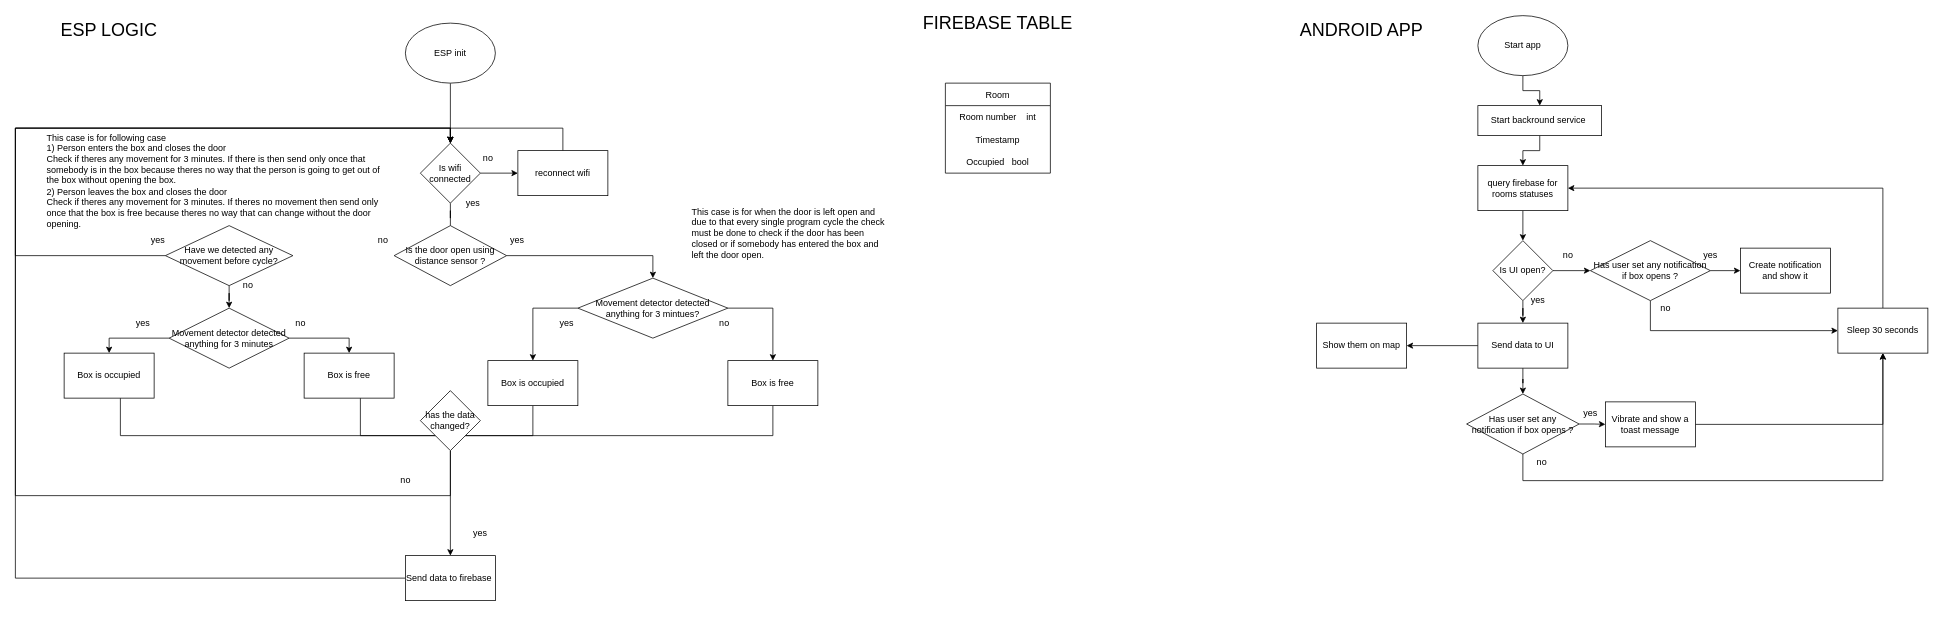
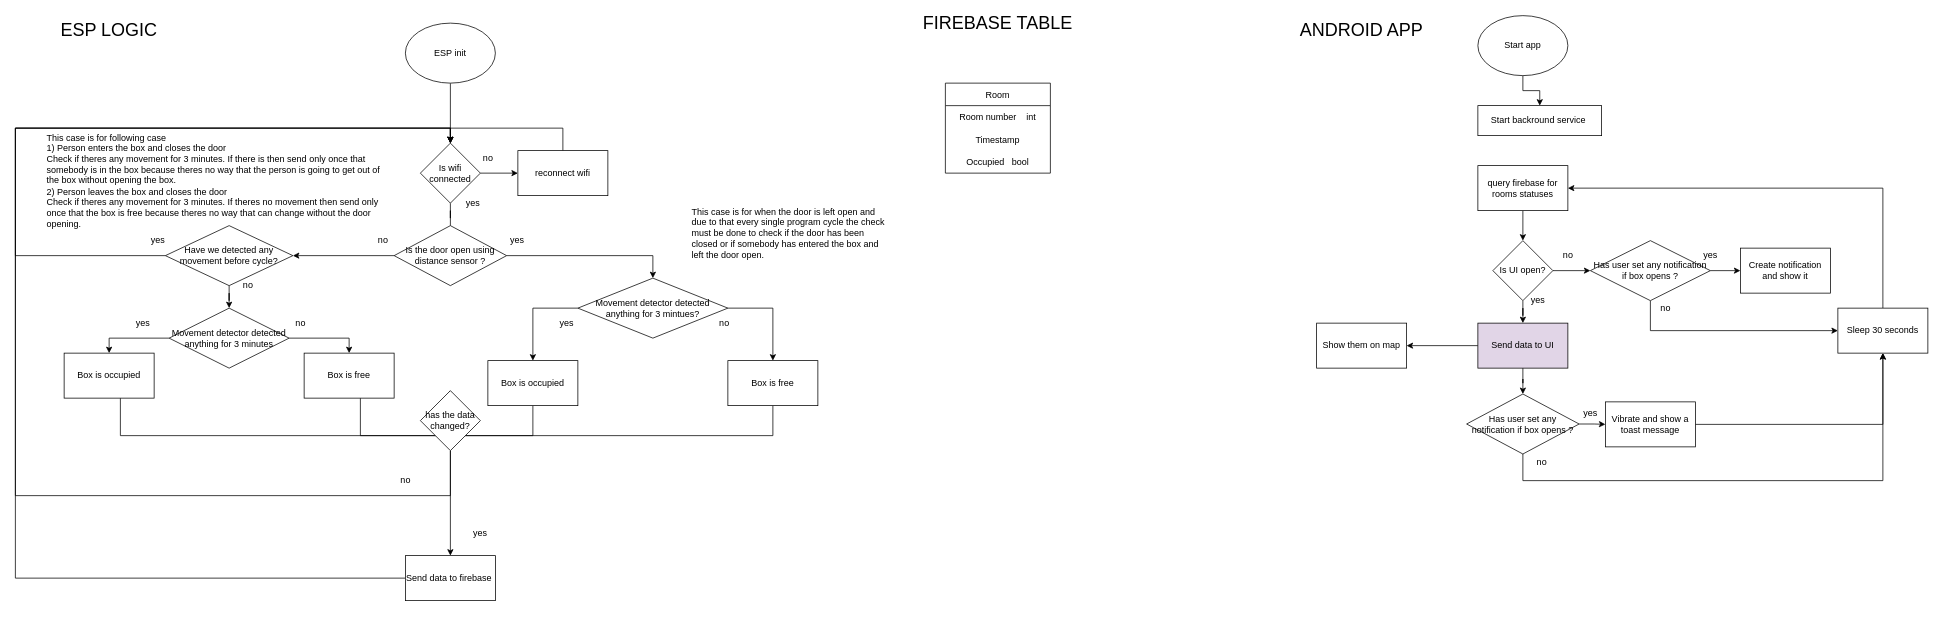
edge "Start backround service" -> "query firebase for rooms statuses": removed
edge "Is the door open using distance sensor ?" -> "Have we detected any movement before cycle?": added
node "Send data to UI": fillcolor #ffffff -> #e1d5e7
